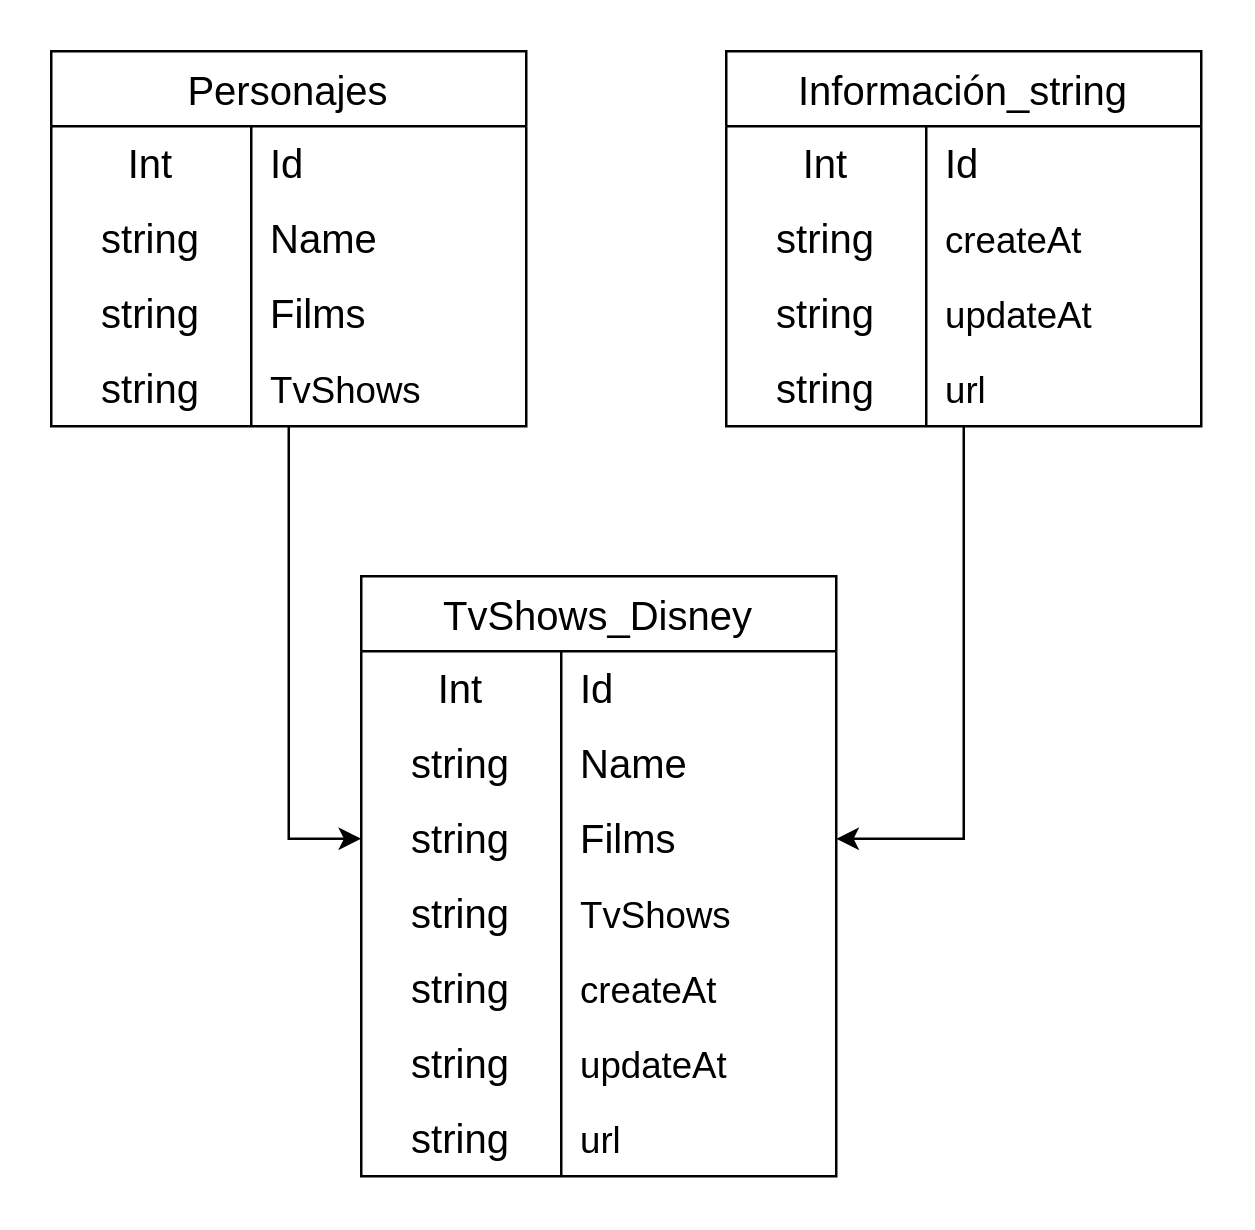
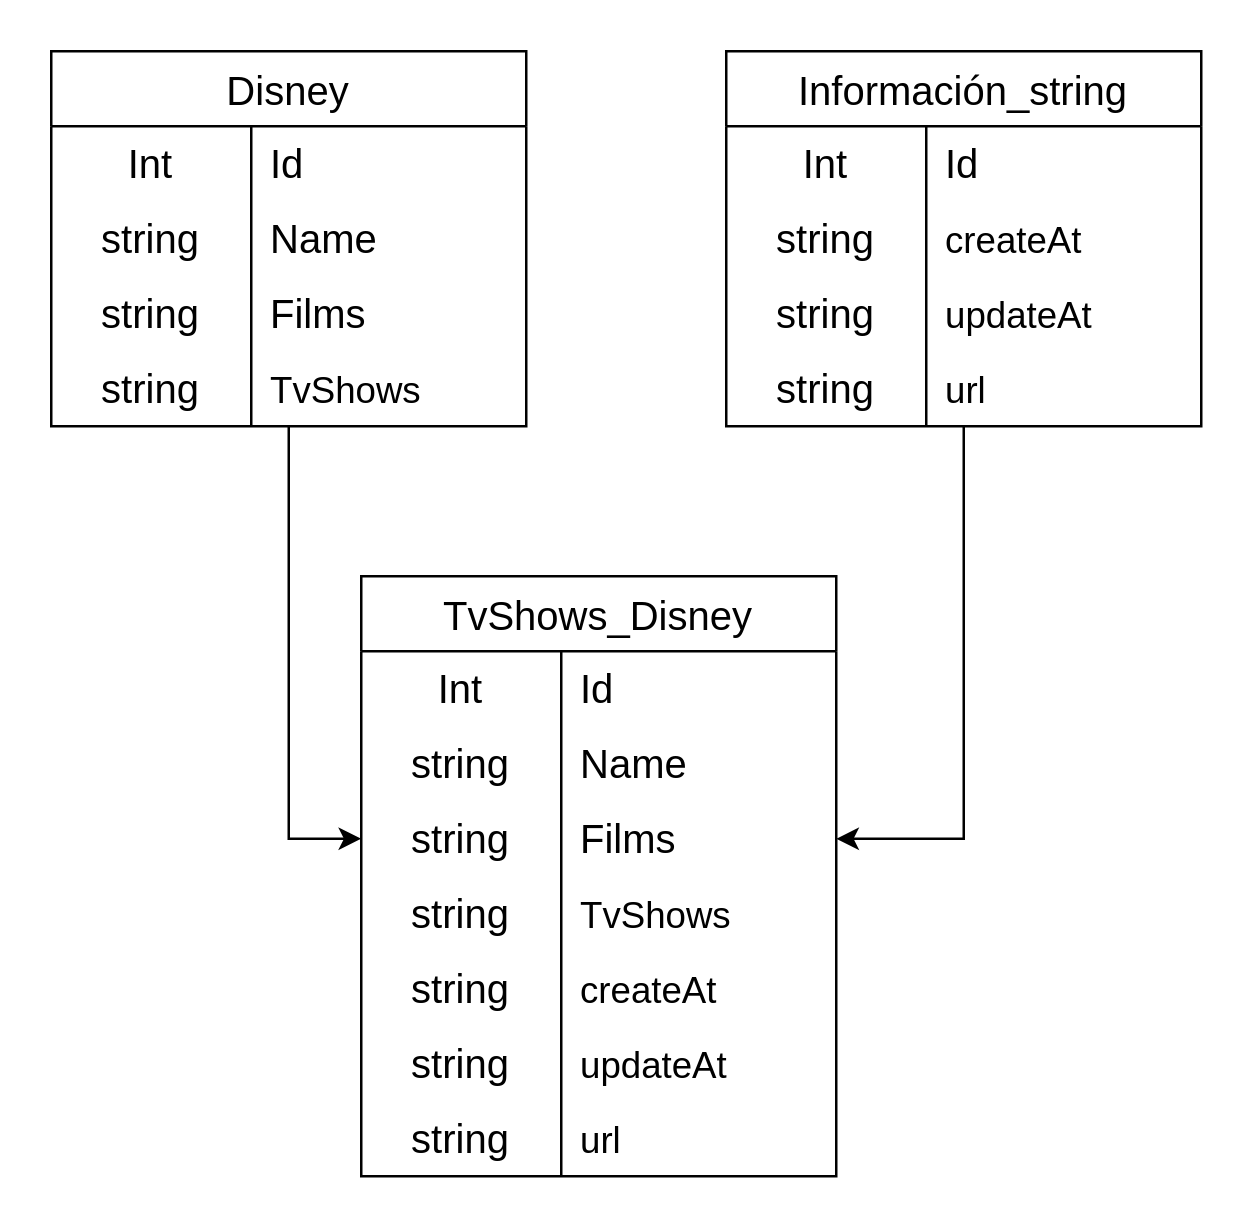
node "Personajes": label "Personajes" -> "Disney"
